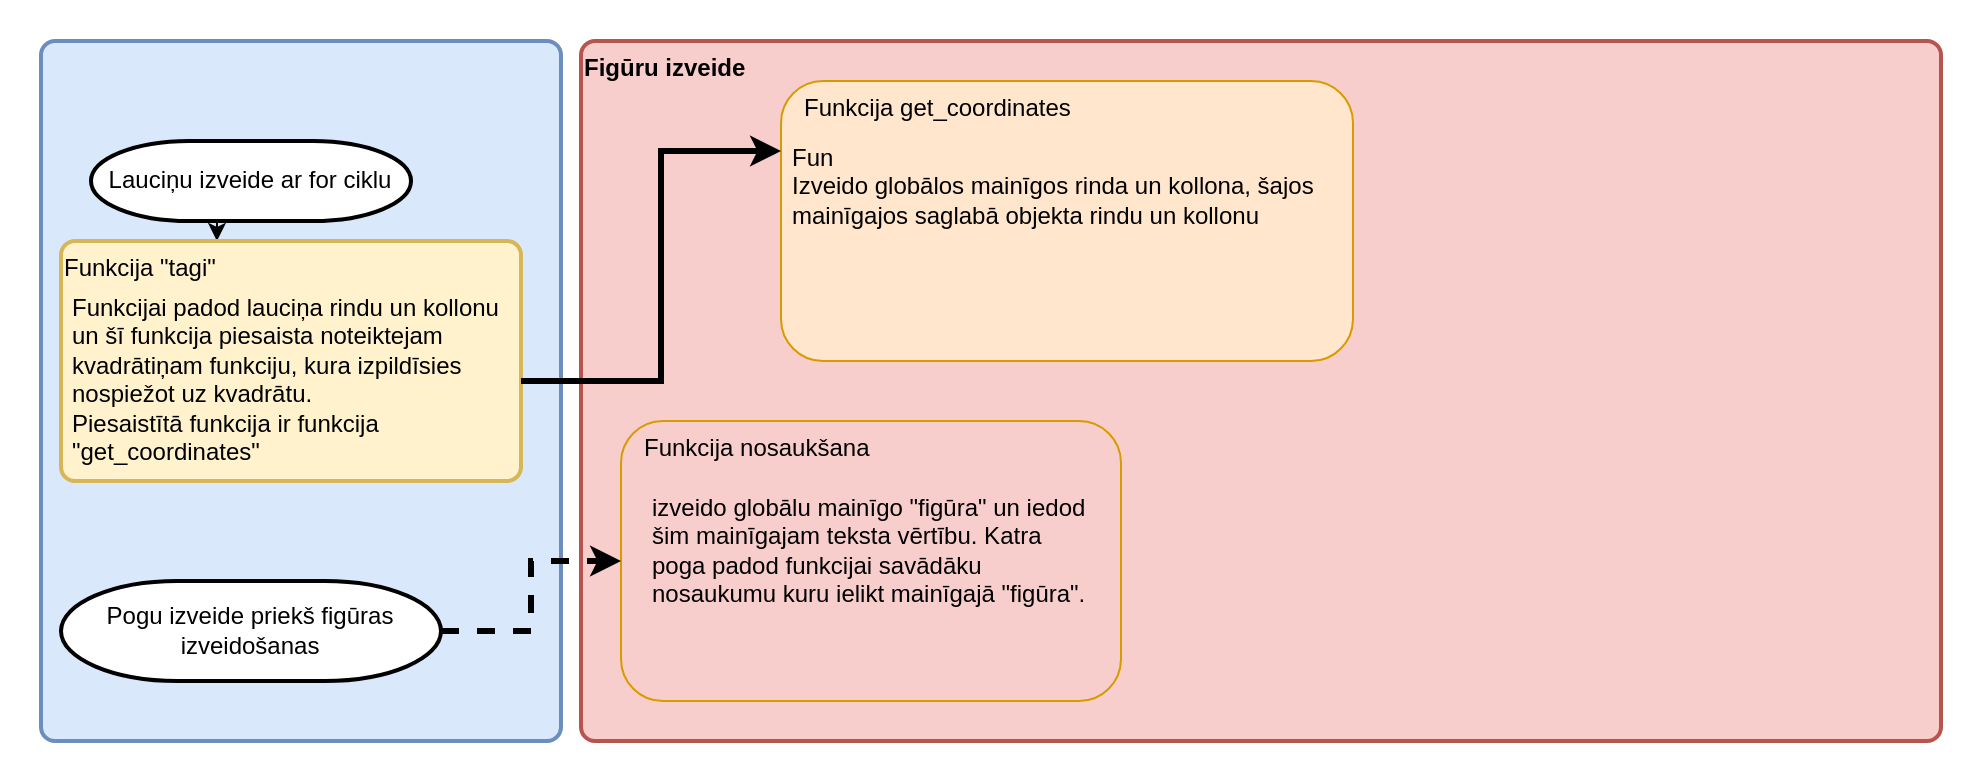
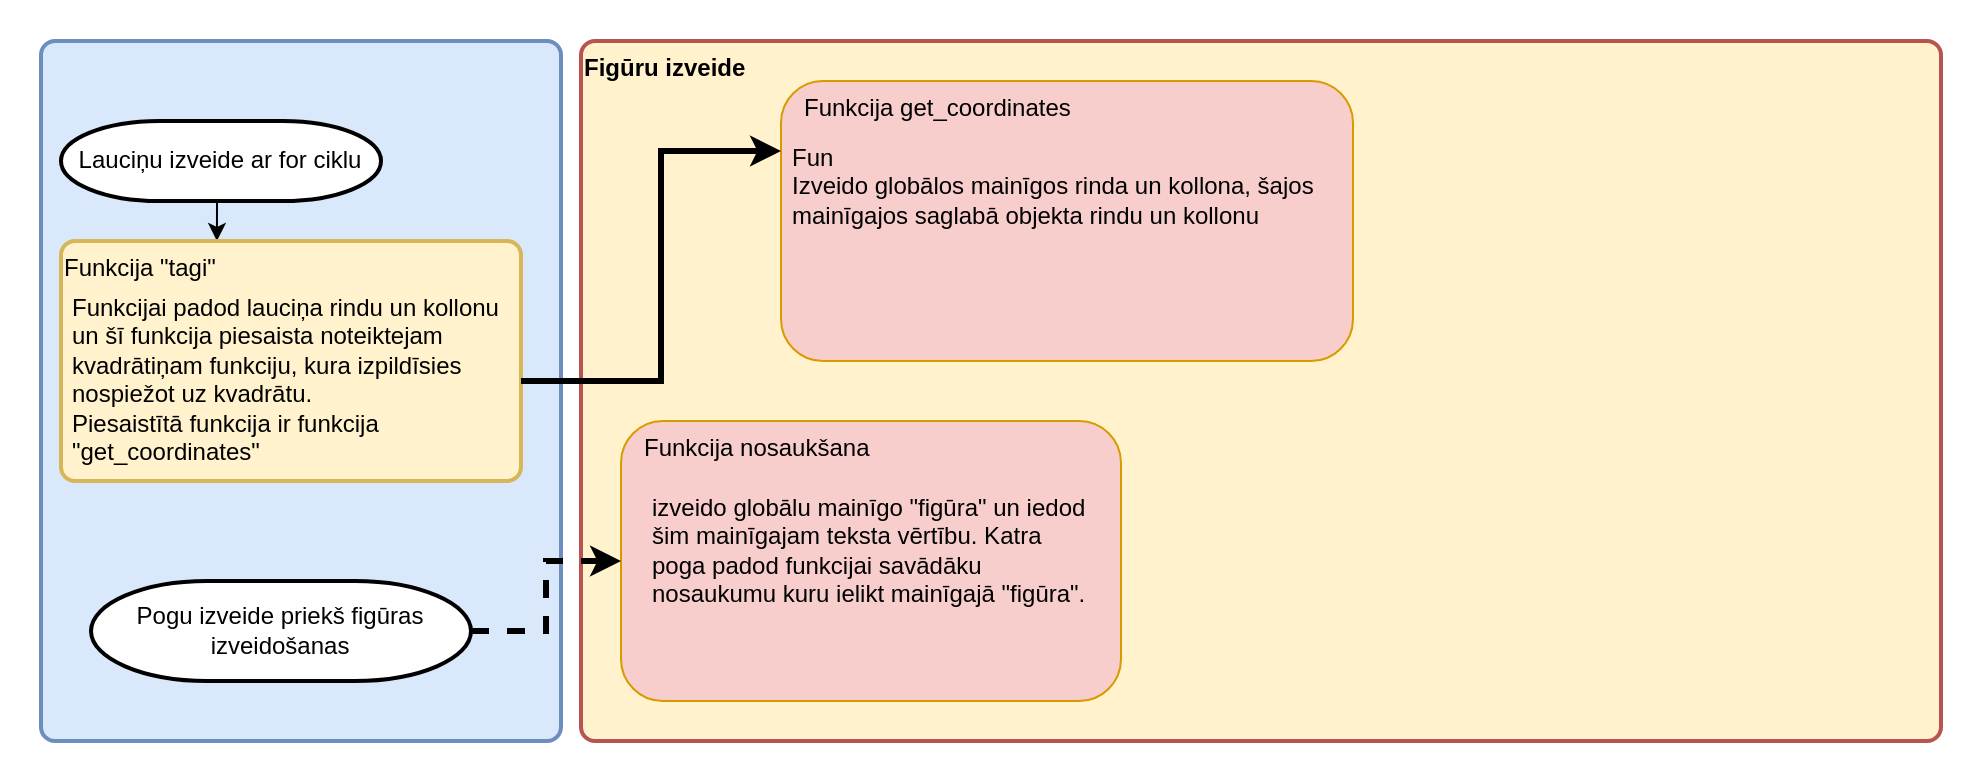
node "Lauciņu izveide ar for ciklu": moved (251, 181) -> (221, 161)
node "Funkcija get_coordinates": fillcolor #ffe6cc -> #f8cecc
node "Figūru izveide": fillcolor #f8cecc -> #fff2cc
node "Pogu izveide priekš figūras izveidošanas": moved (251, 631) -> (281, 631)
